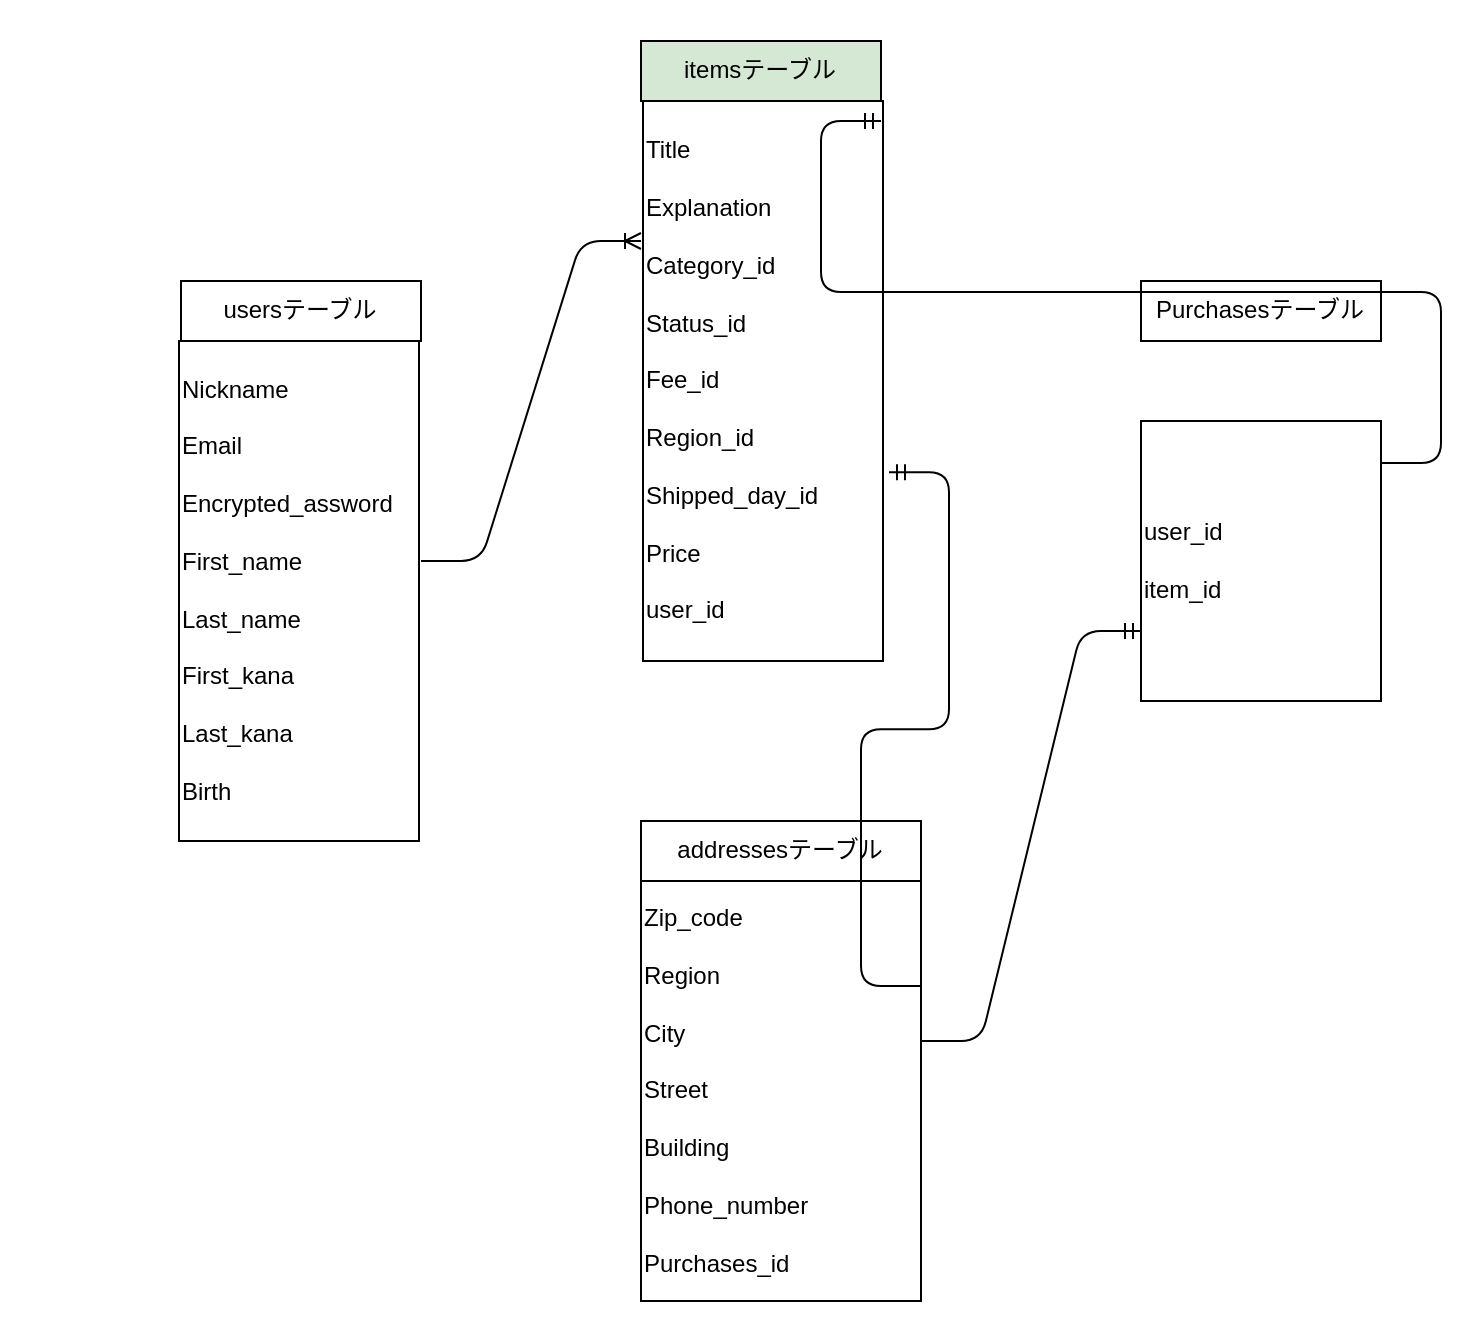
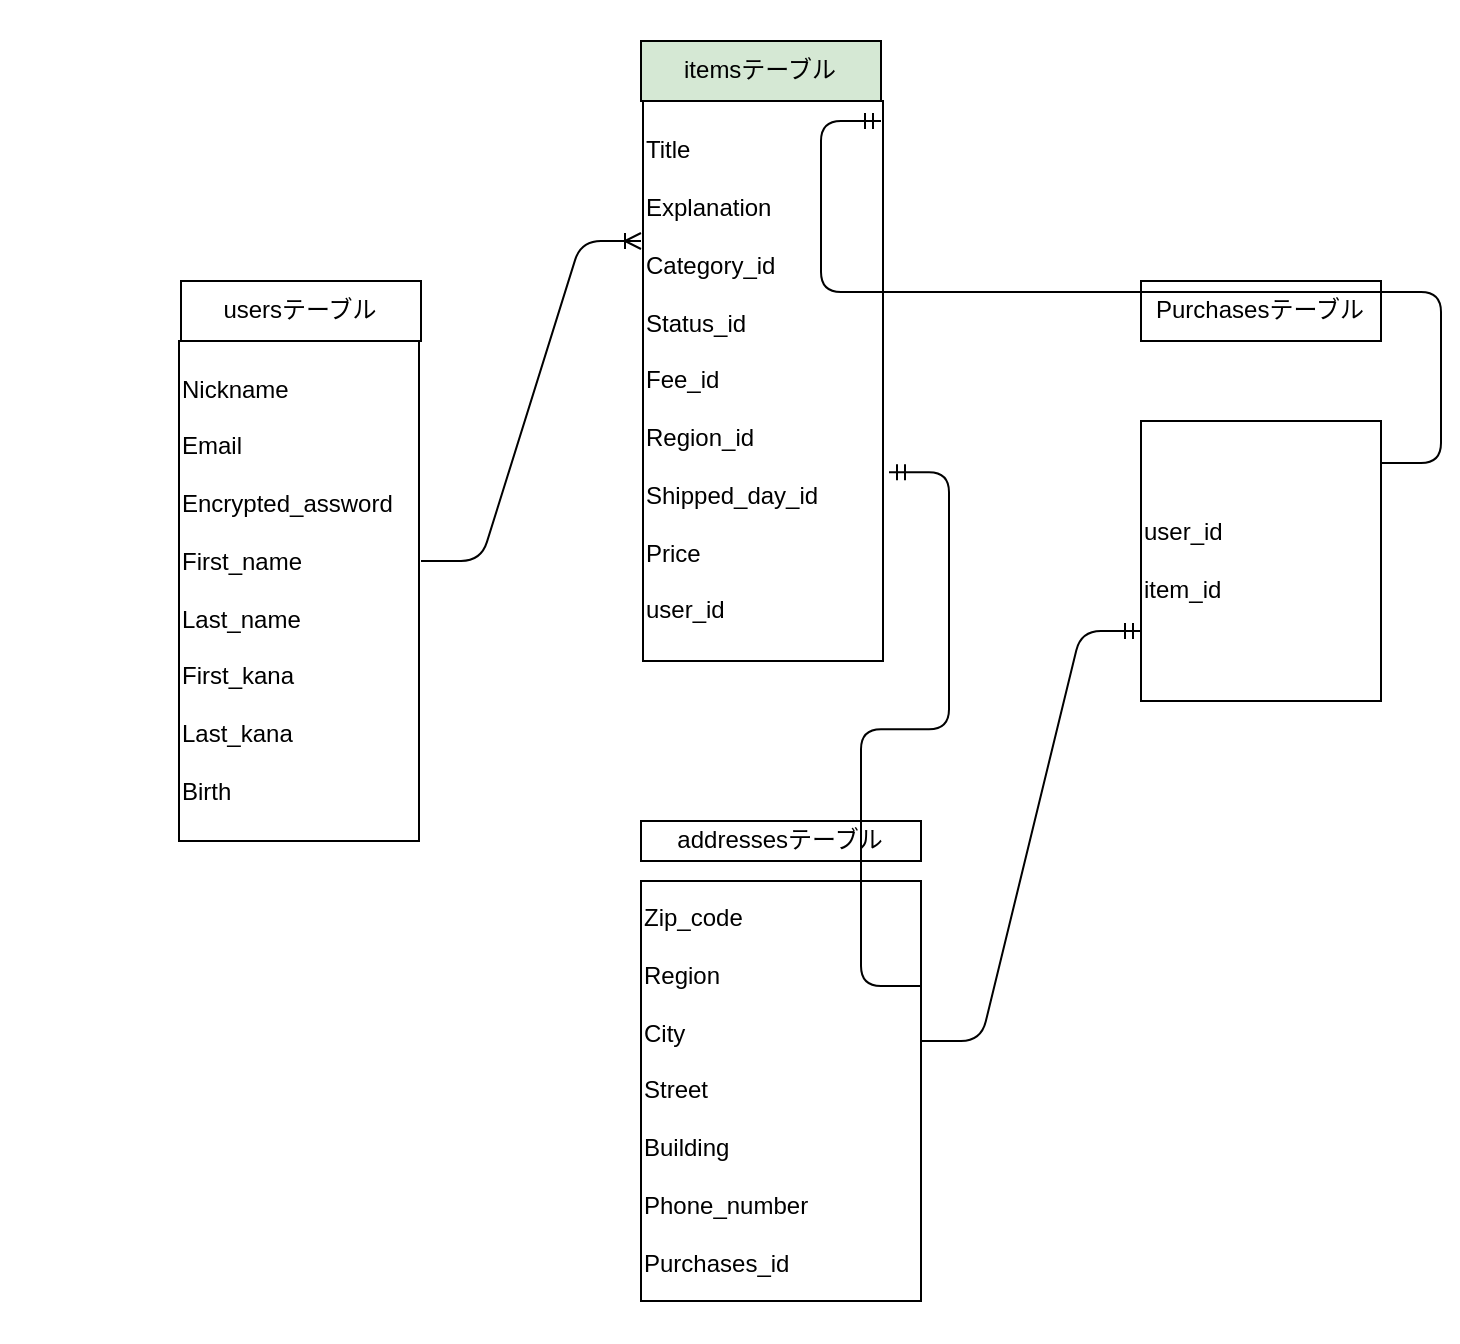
node "addressesテーブル": size 280x60 -> 280x40
